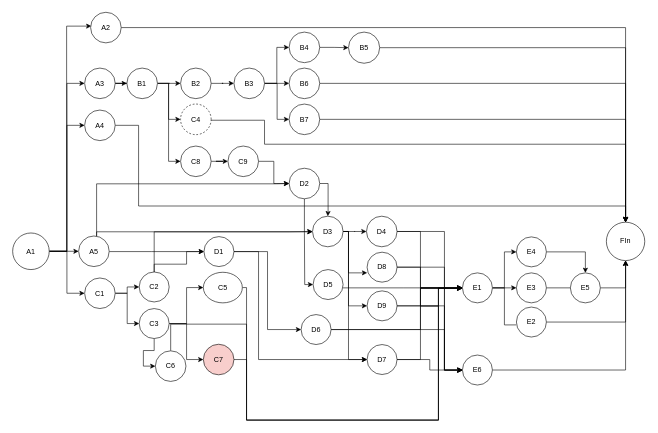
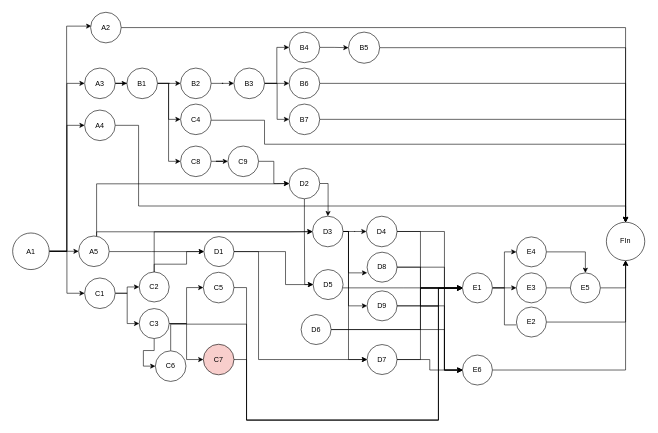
node "C4": style dashed -> solid
edge "D1" -> "D5": added
node "C5": size 39x31 -> 31x31
edge "D1" -> "D6": removed
